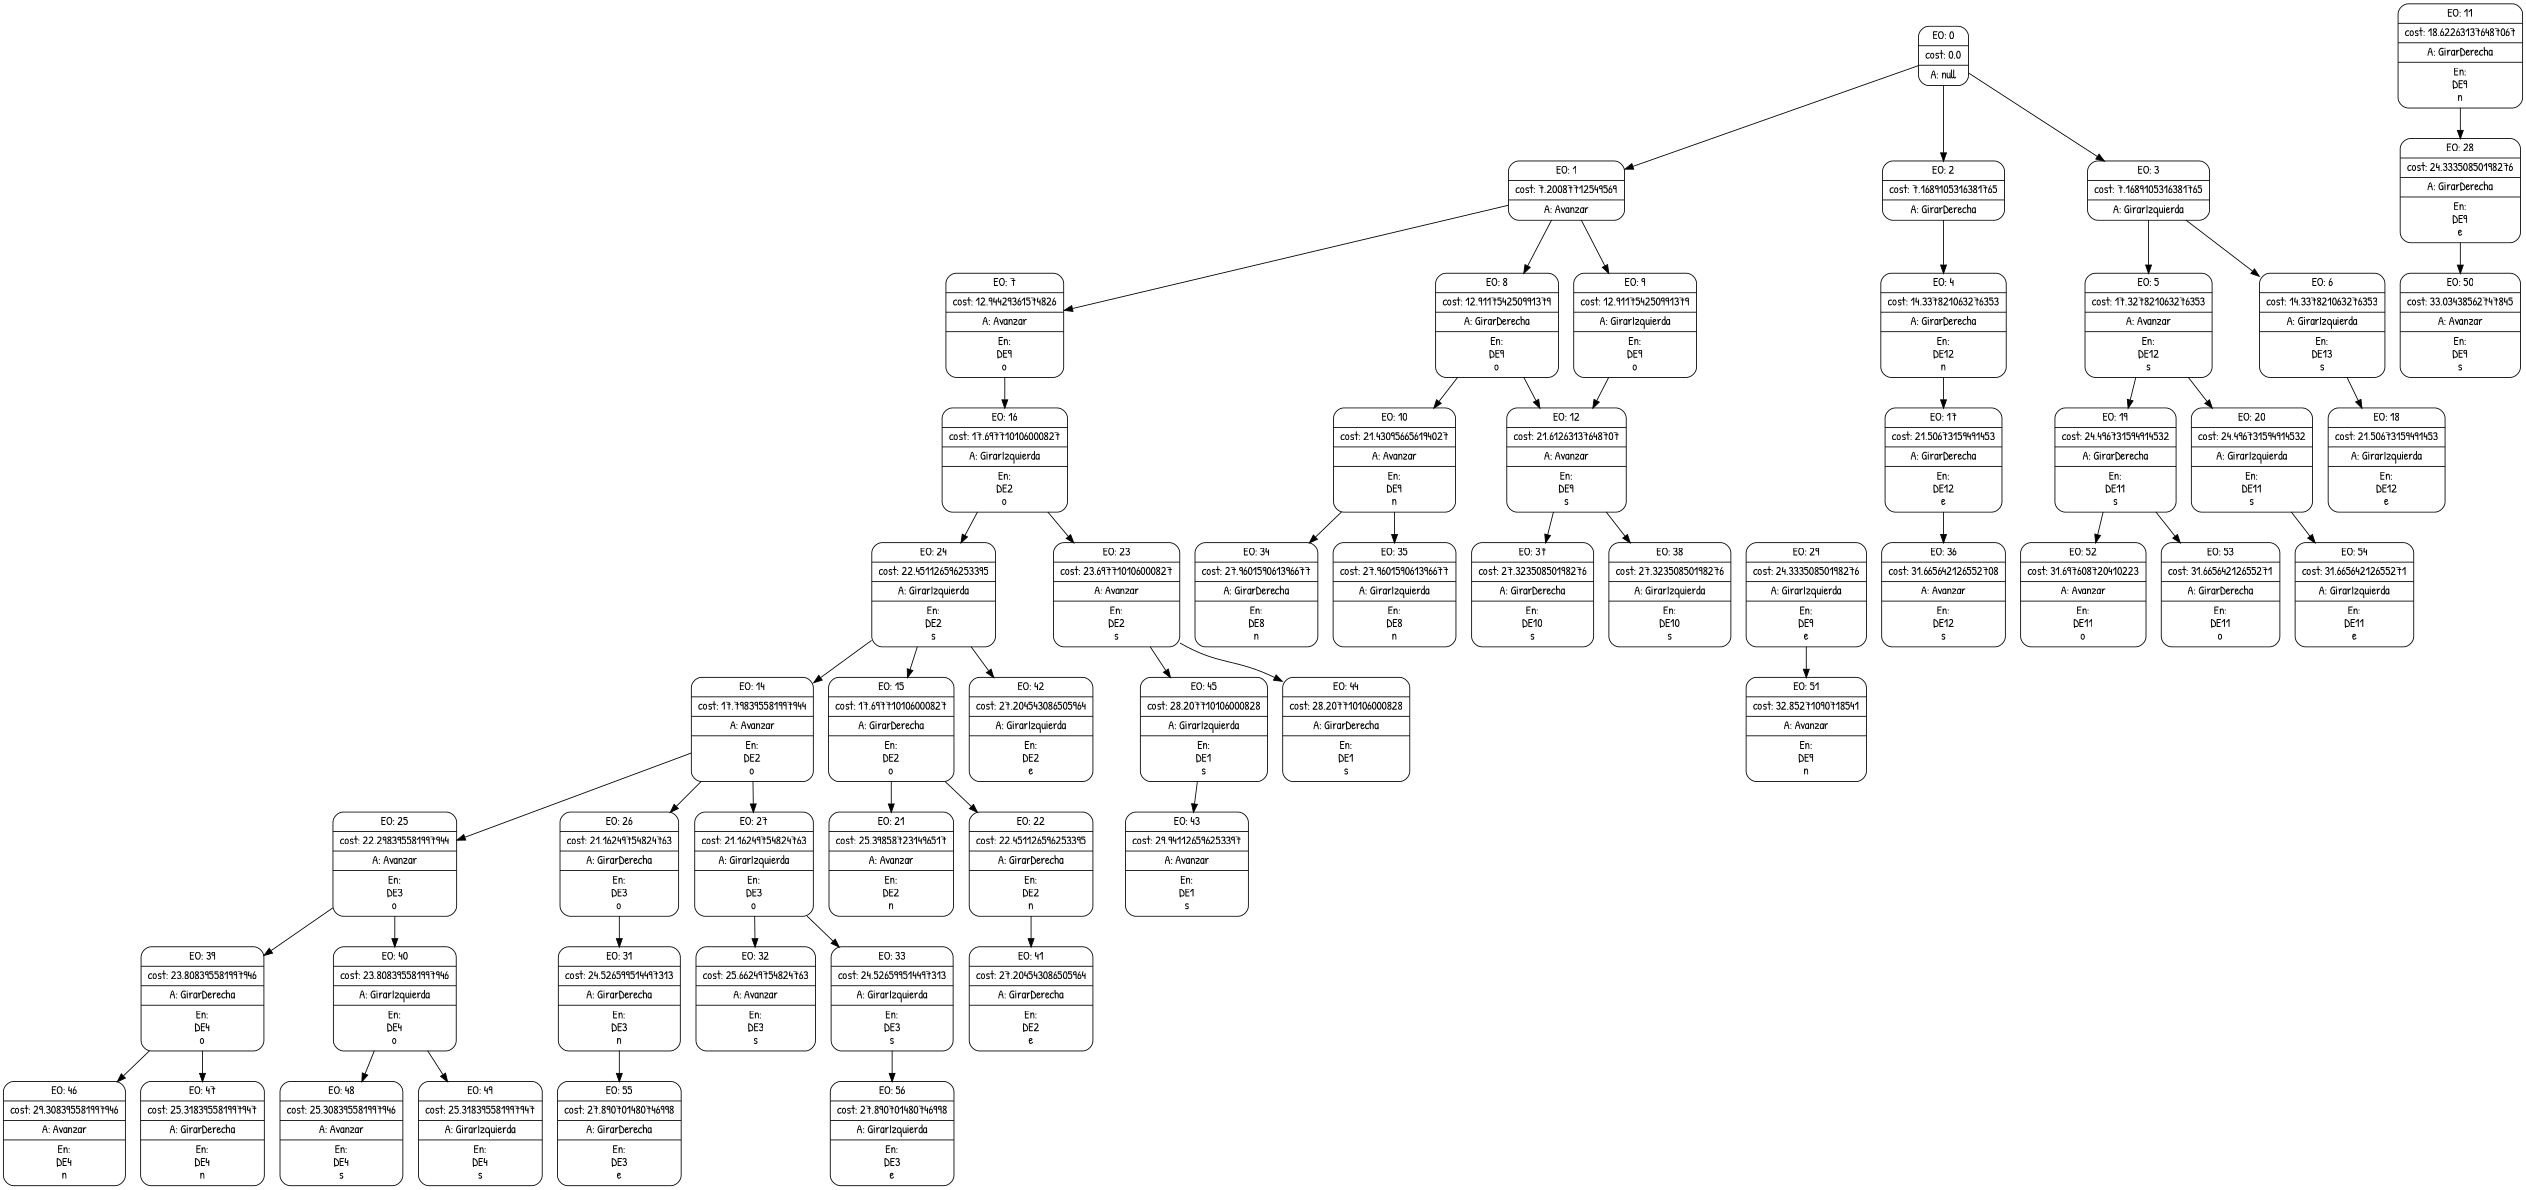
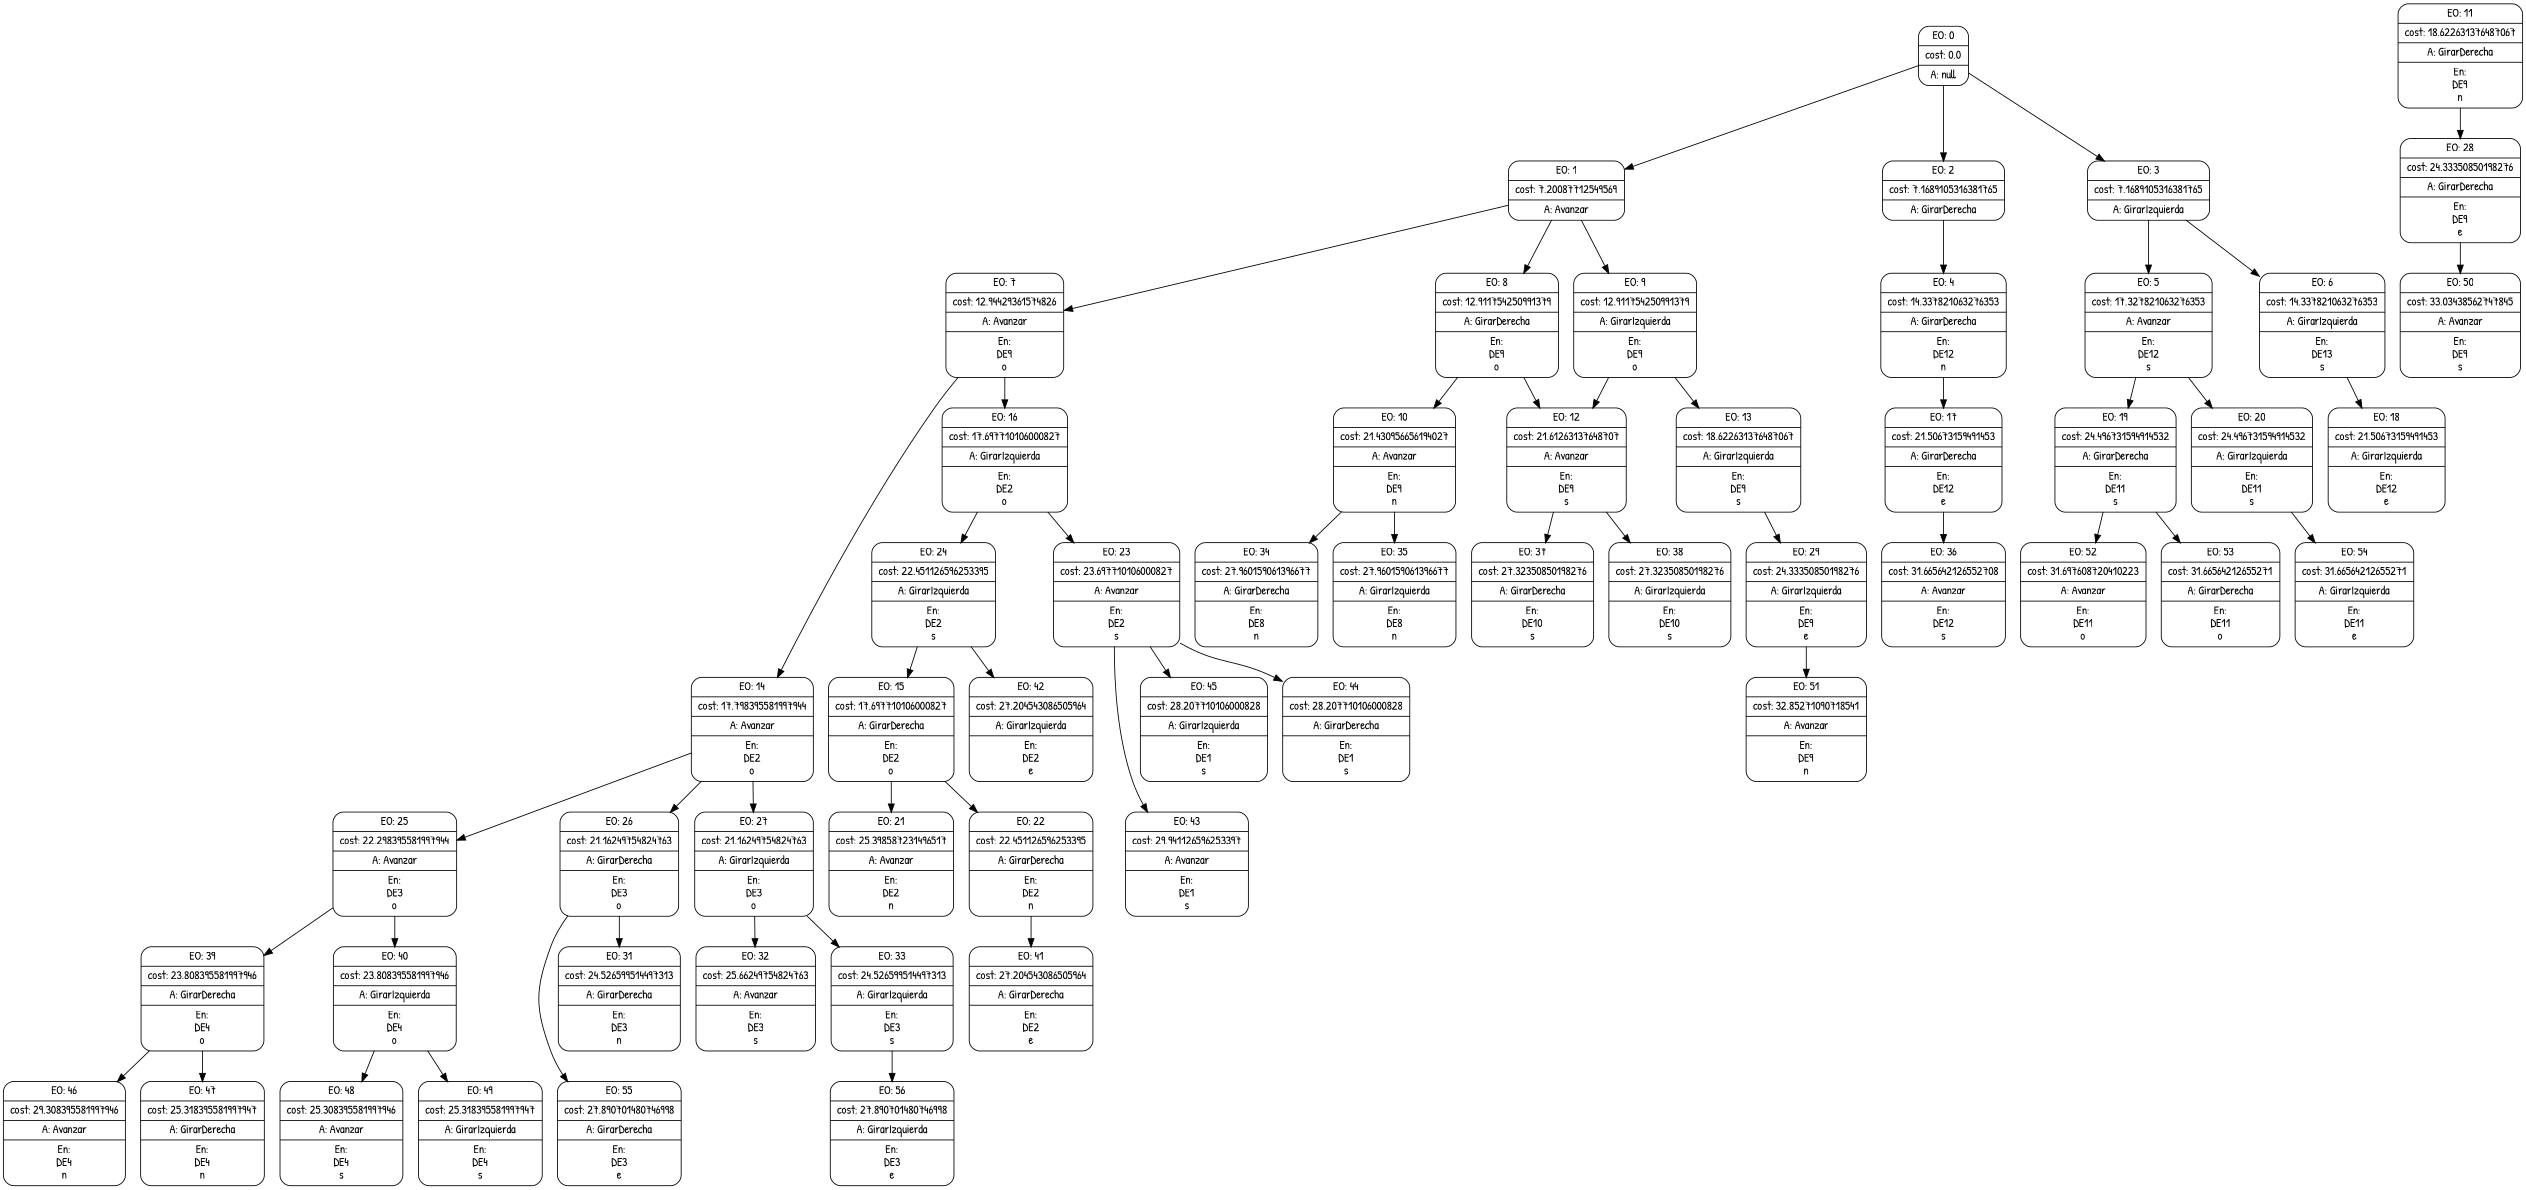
node "EO: 13": added
edge "EO: 24" -> "EO: 14": now "EO: 7" -> "EO: 14"
edge "EO: 45" -> "EO: 43": now "EO: 23" -> "EO: 43"
edge "EO: 31" -> "EO: 55": now "EO: 26" -> "EO: 55"
